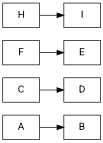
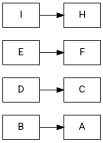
edge "H" -> "I": reversed
edge "F" -> "E": reversed
edge "C" -> "D": reversed
edge "A" -> "B": reversed
